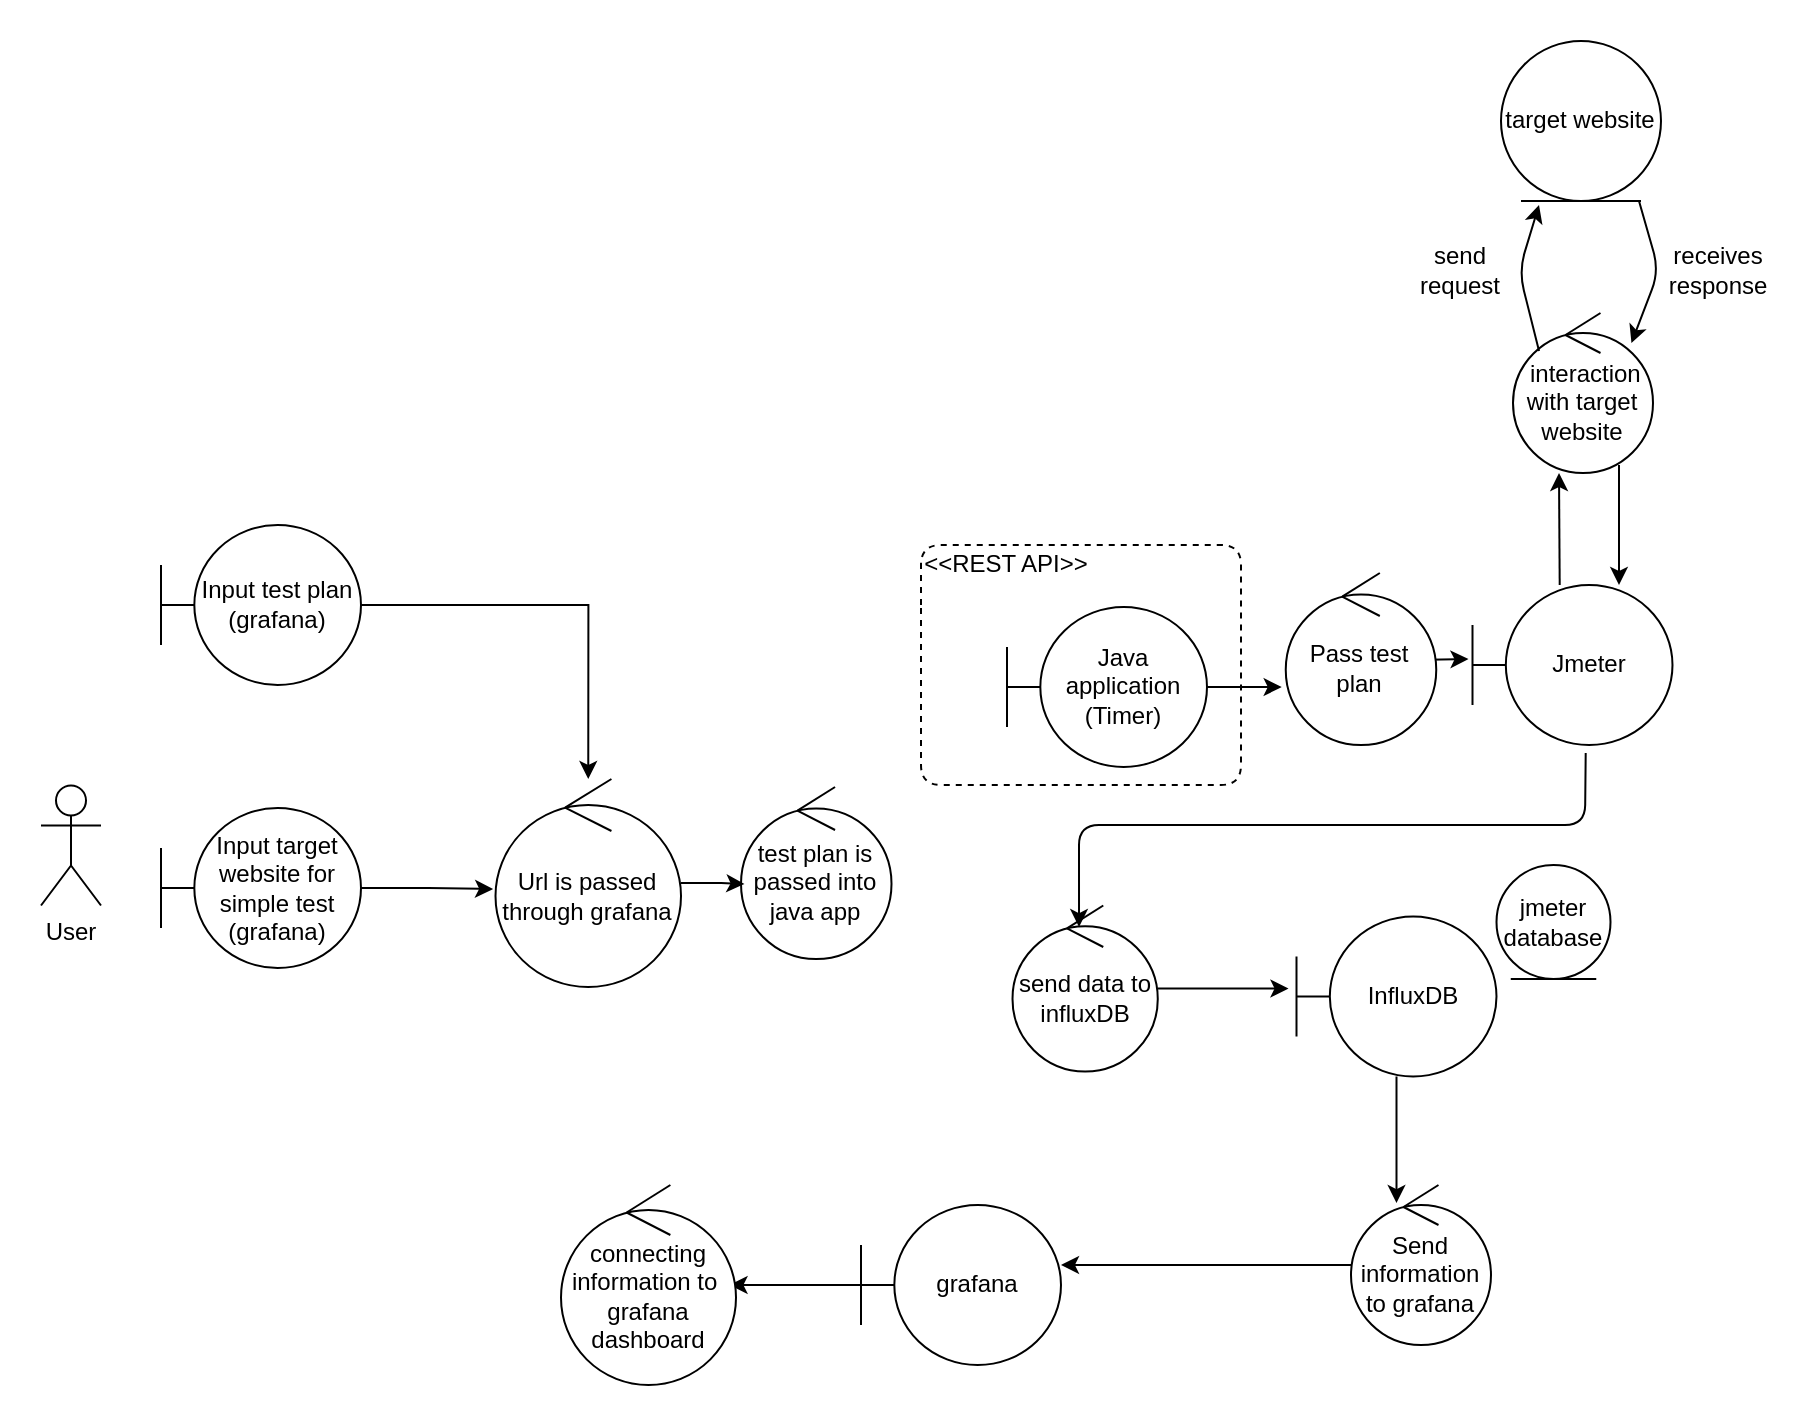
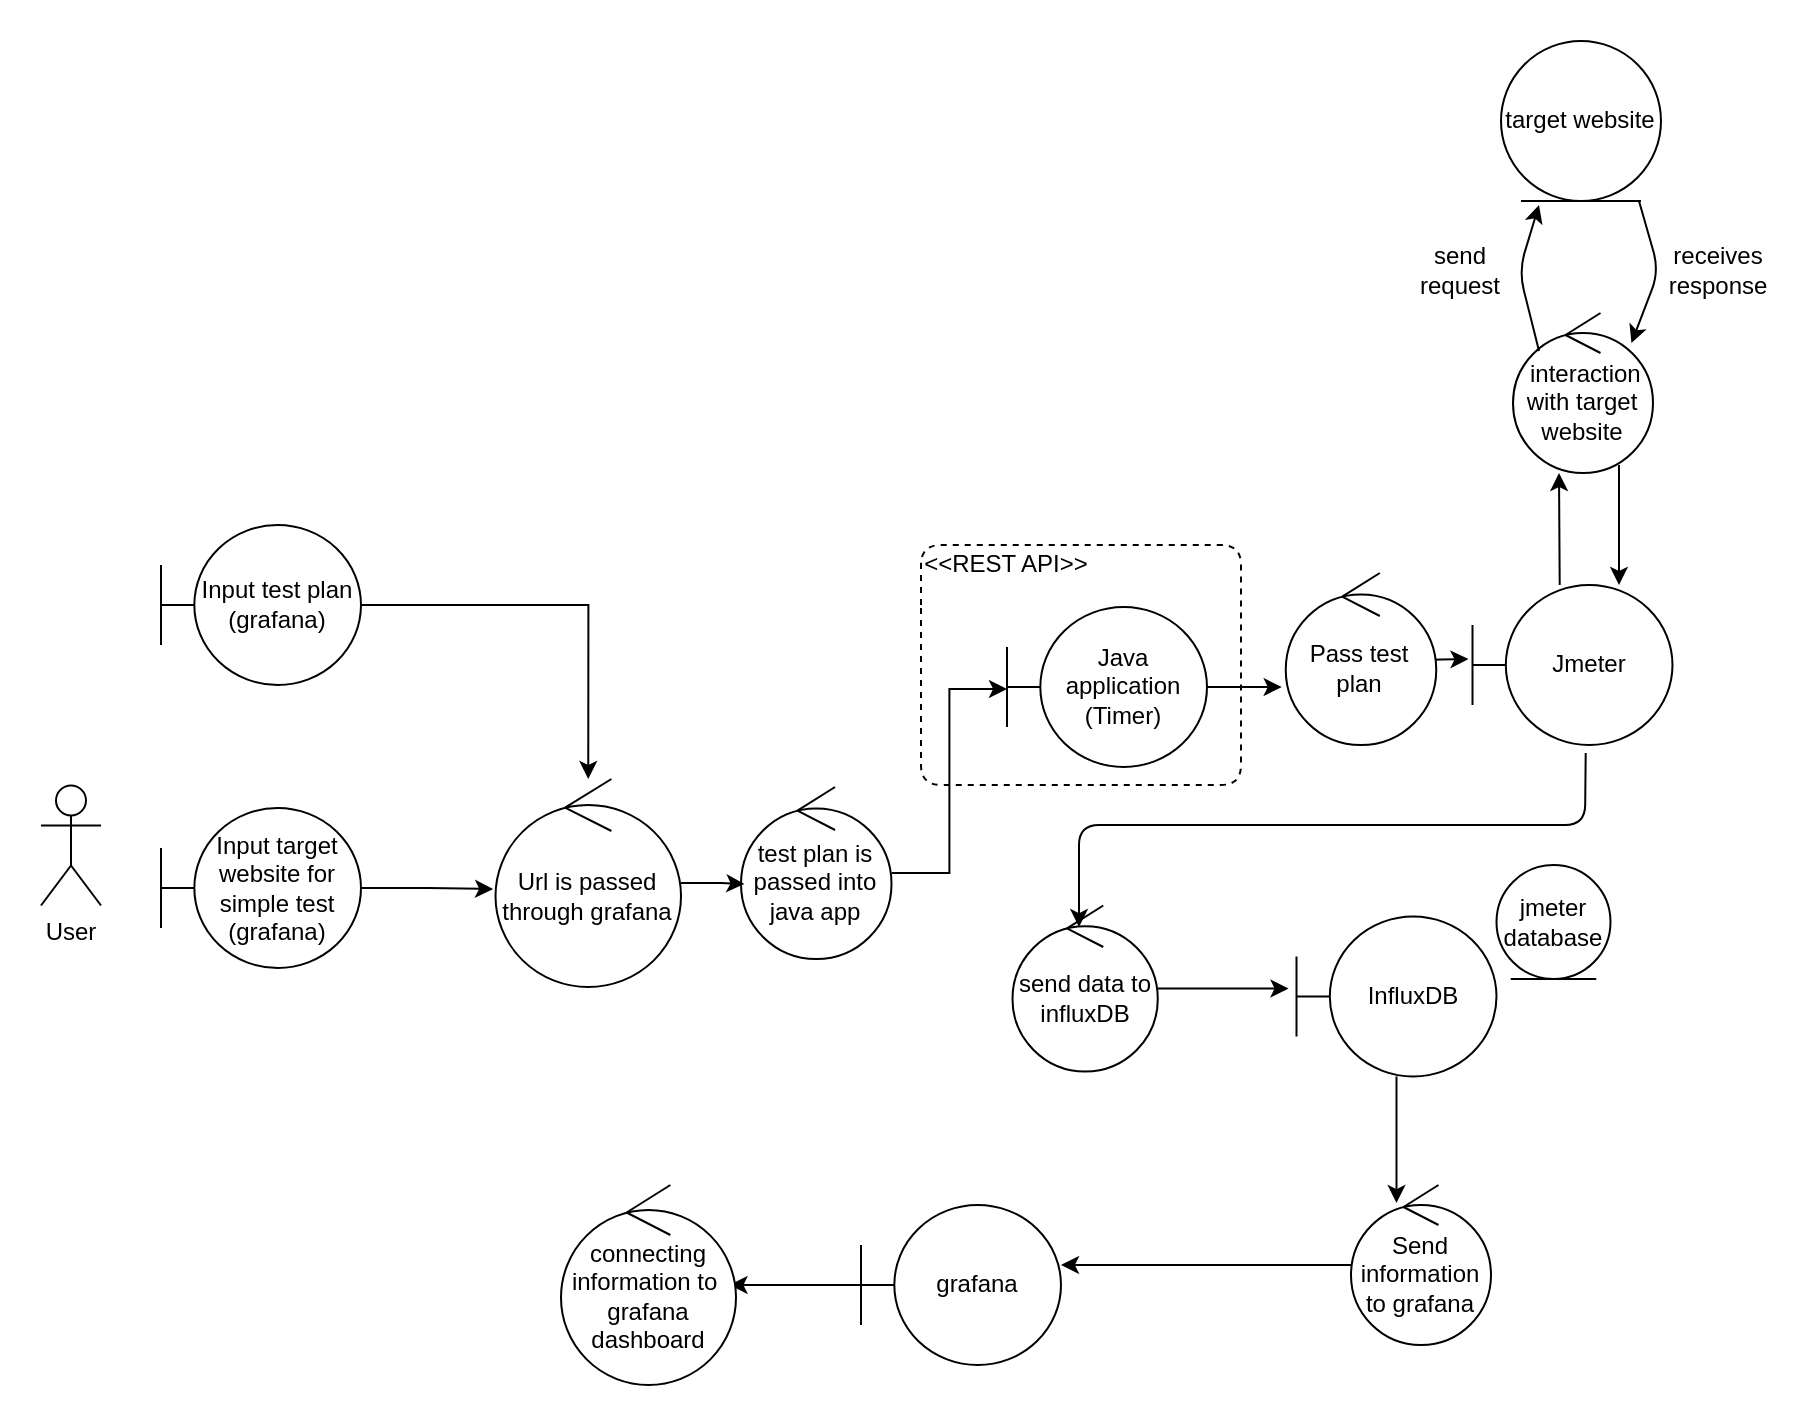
edge "test plan is passed into java app" -> "Java application (Timer)": added
